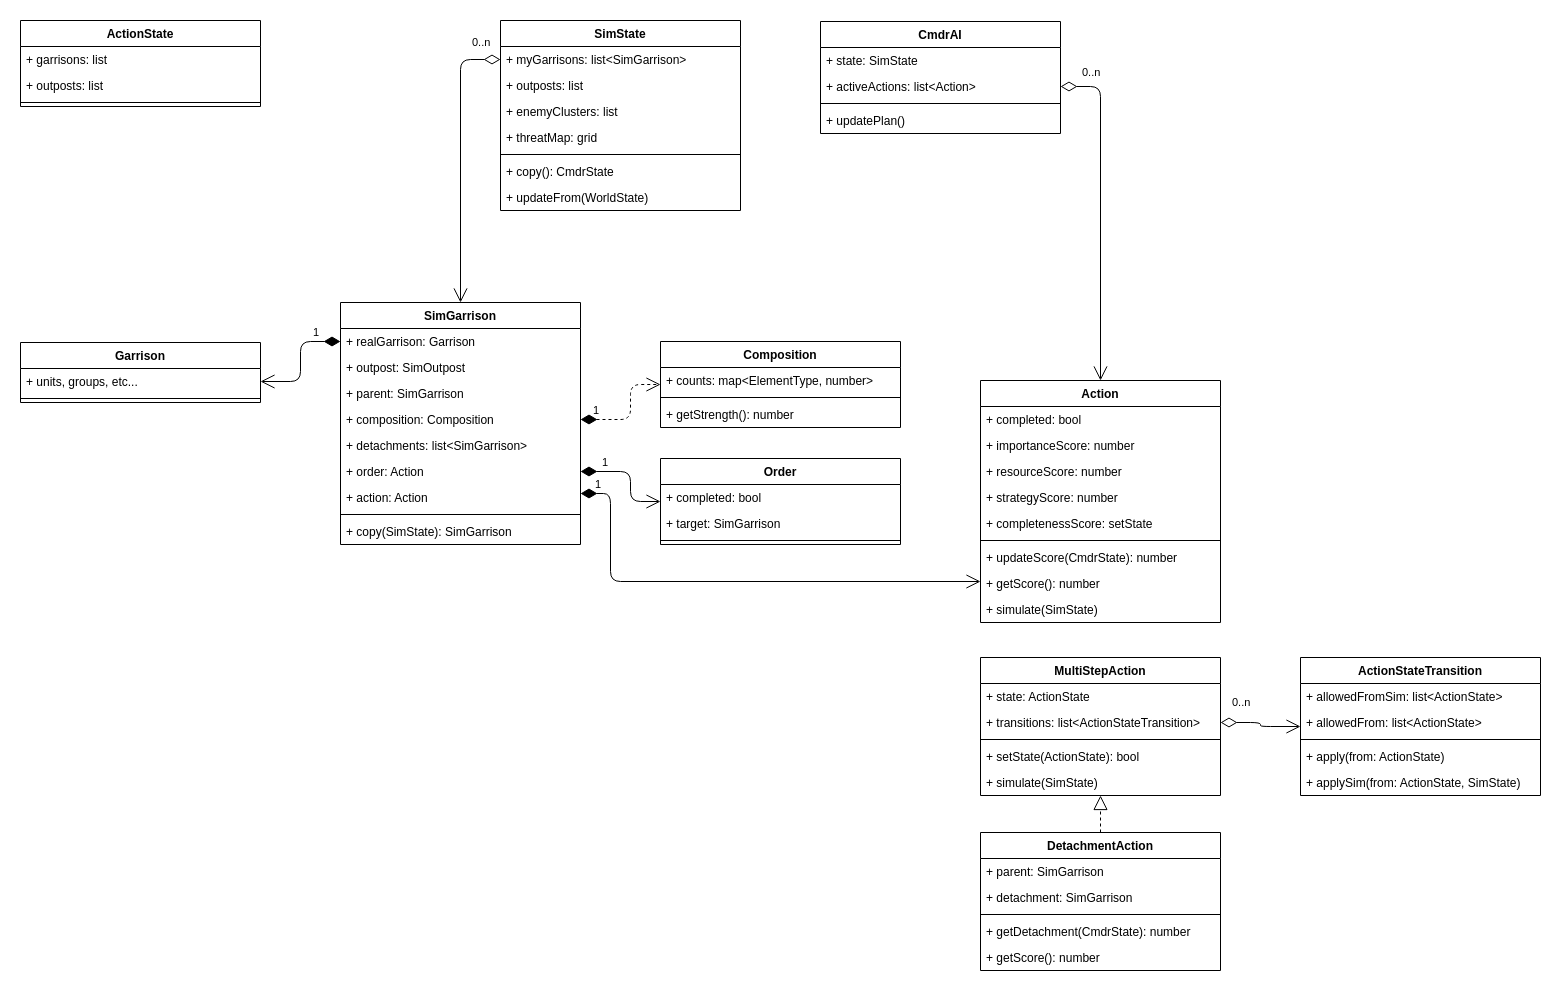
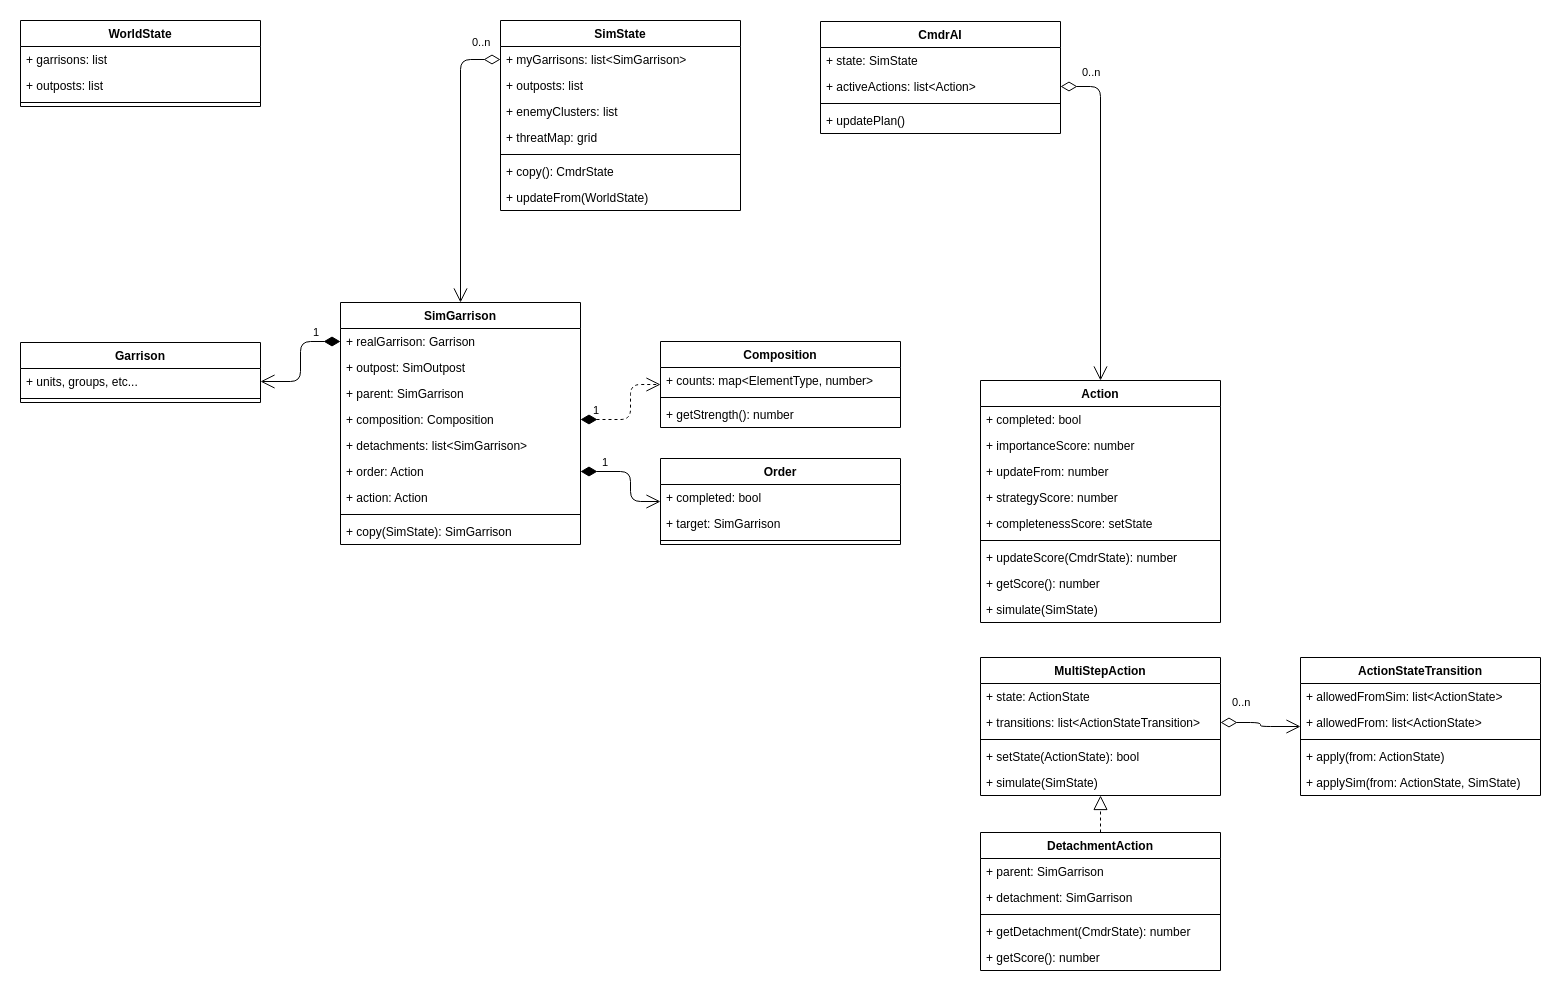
node "ActionState": label "ActionState" -> "WorldState"
node "+ resourceScore: number": label "+ resourceScore: number" -> "+ updateFrom: number"
edge "+ action: Action" -- "Action": removed, label "1"
